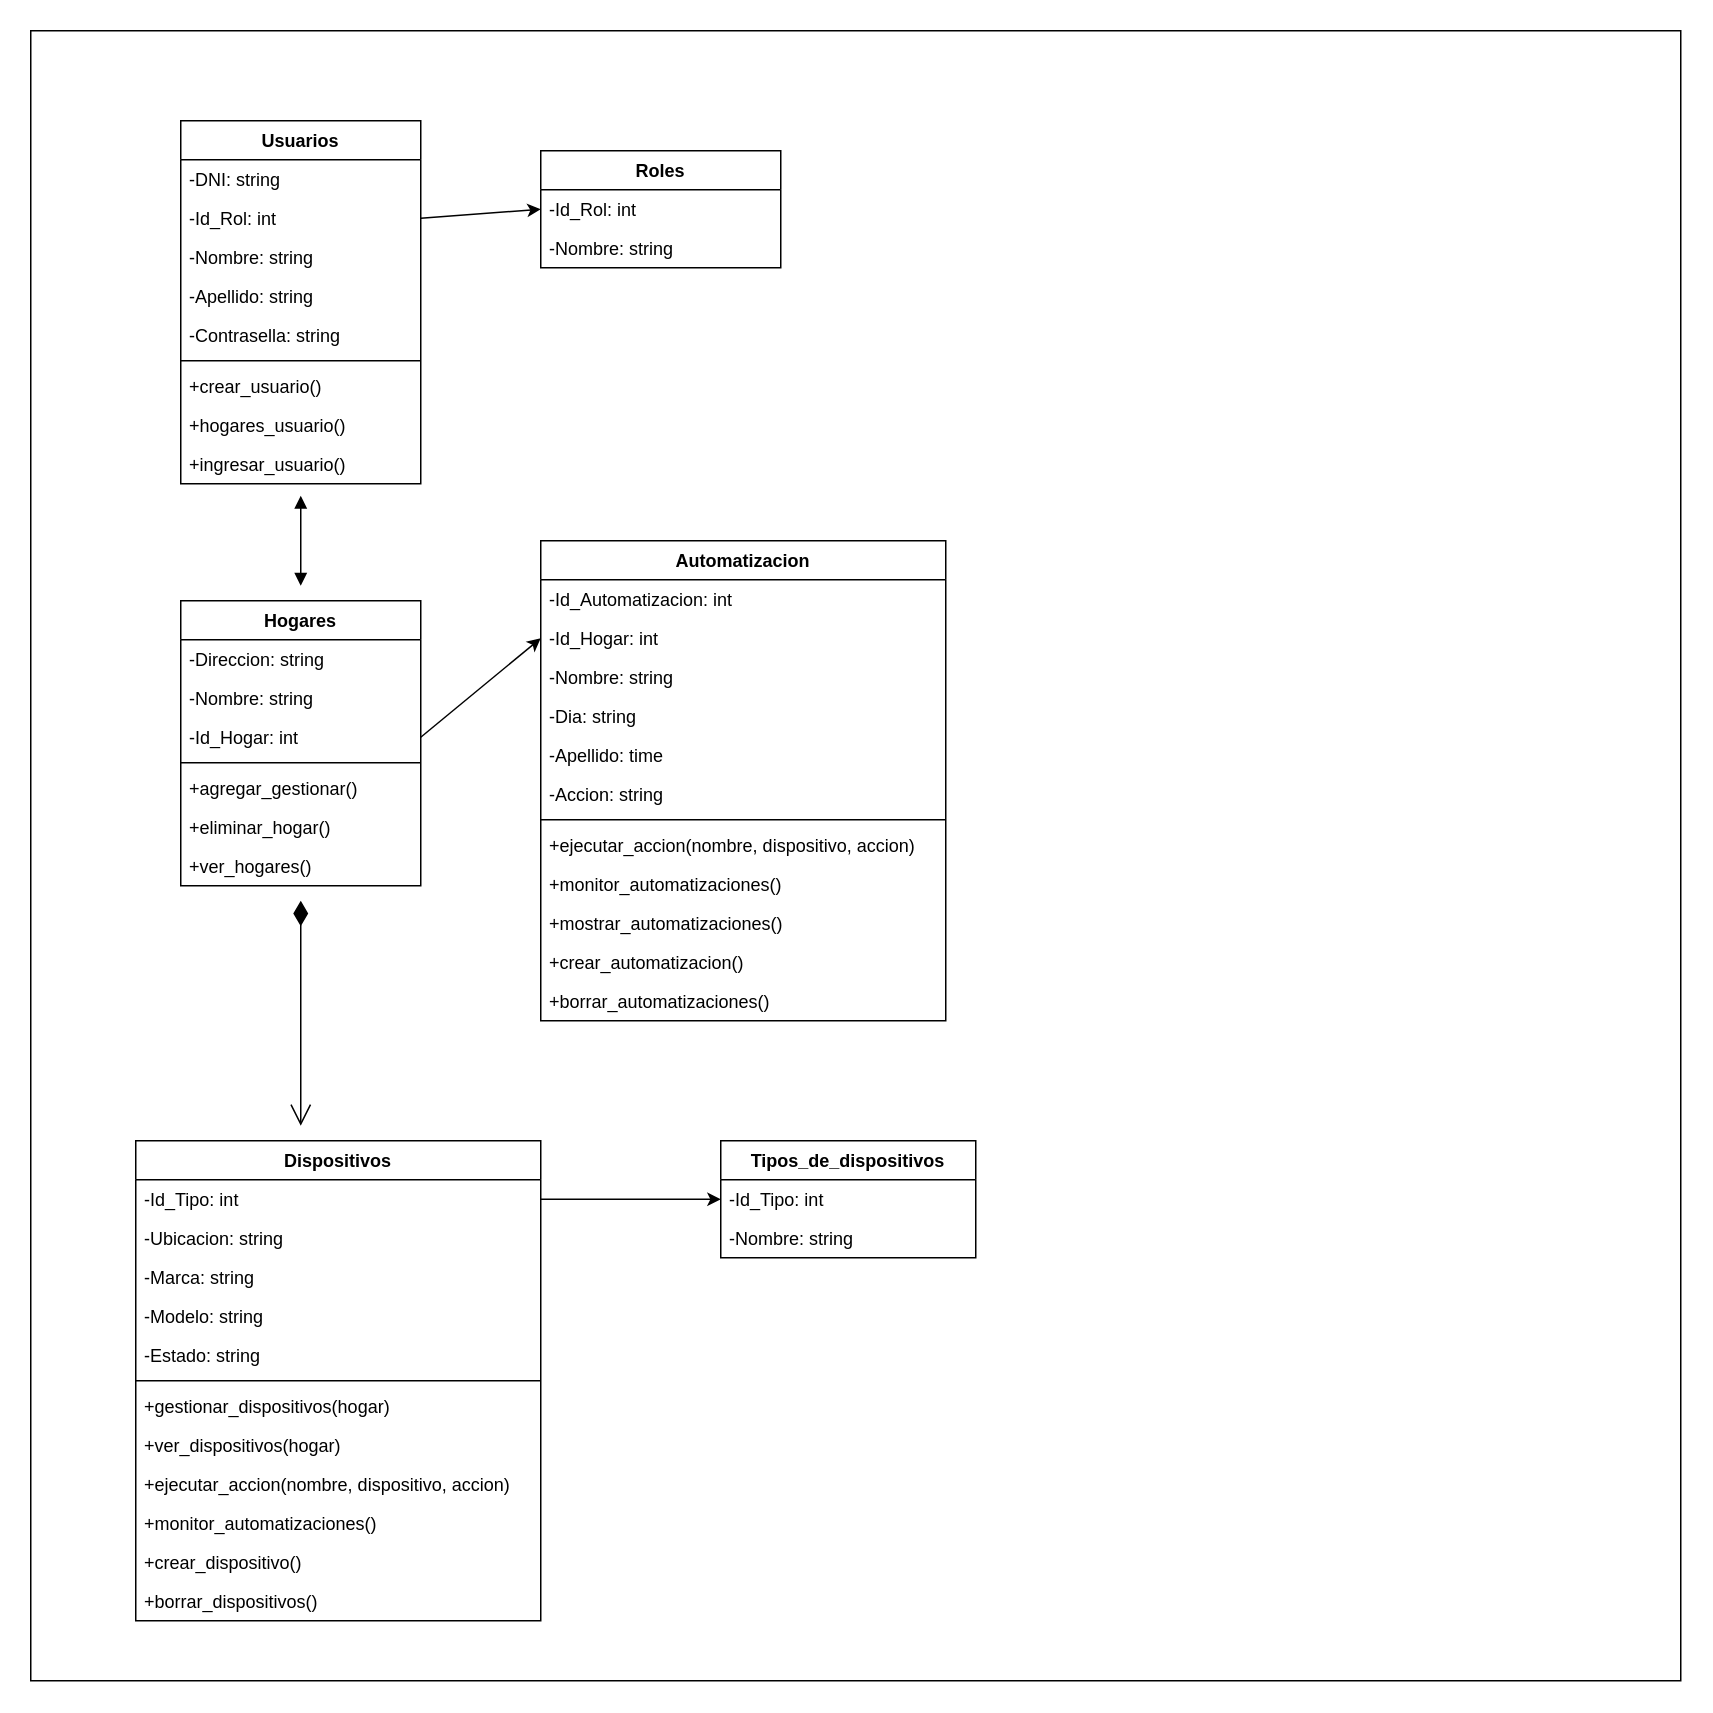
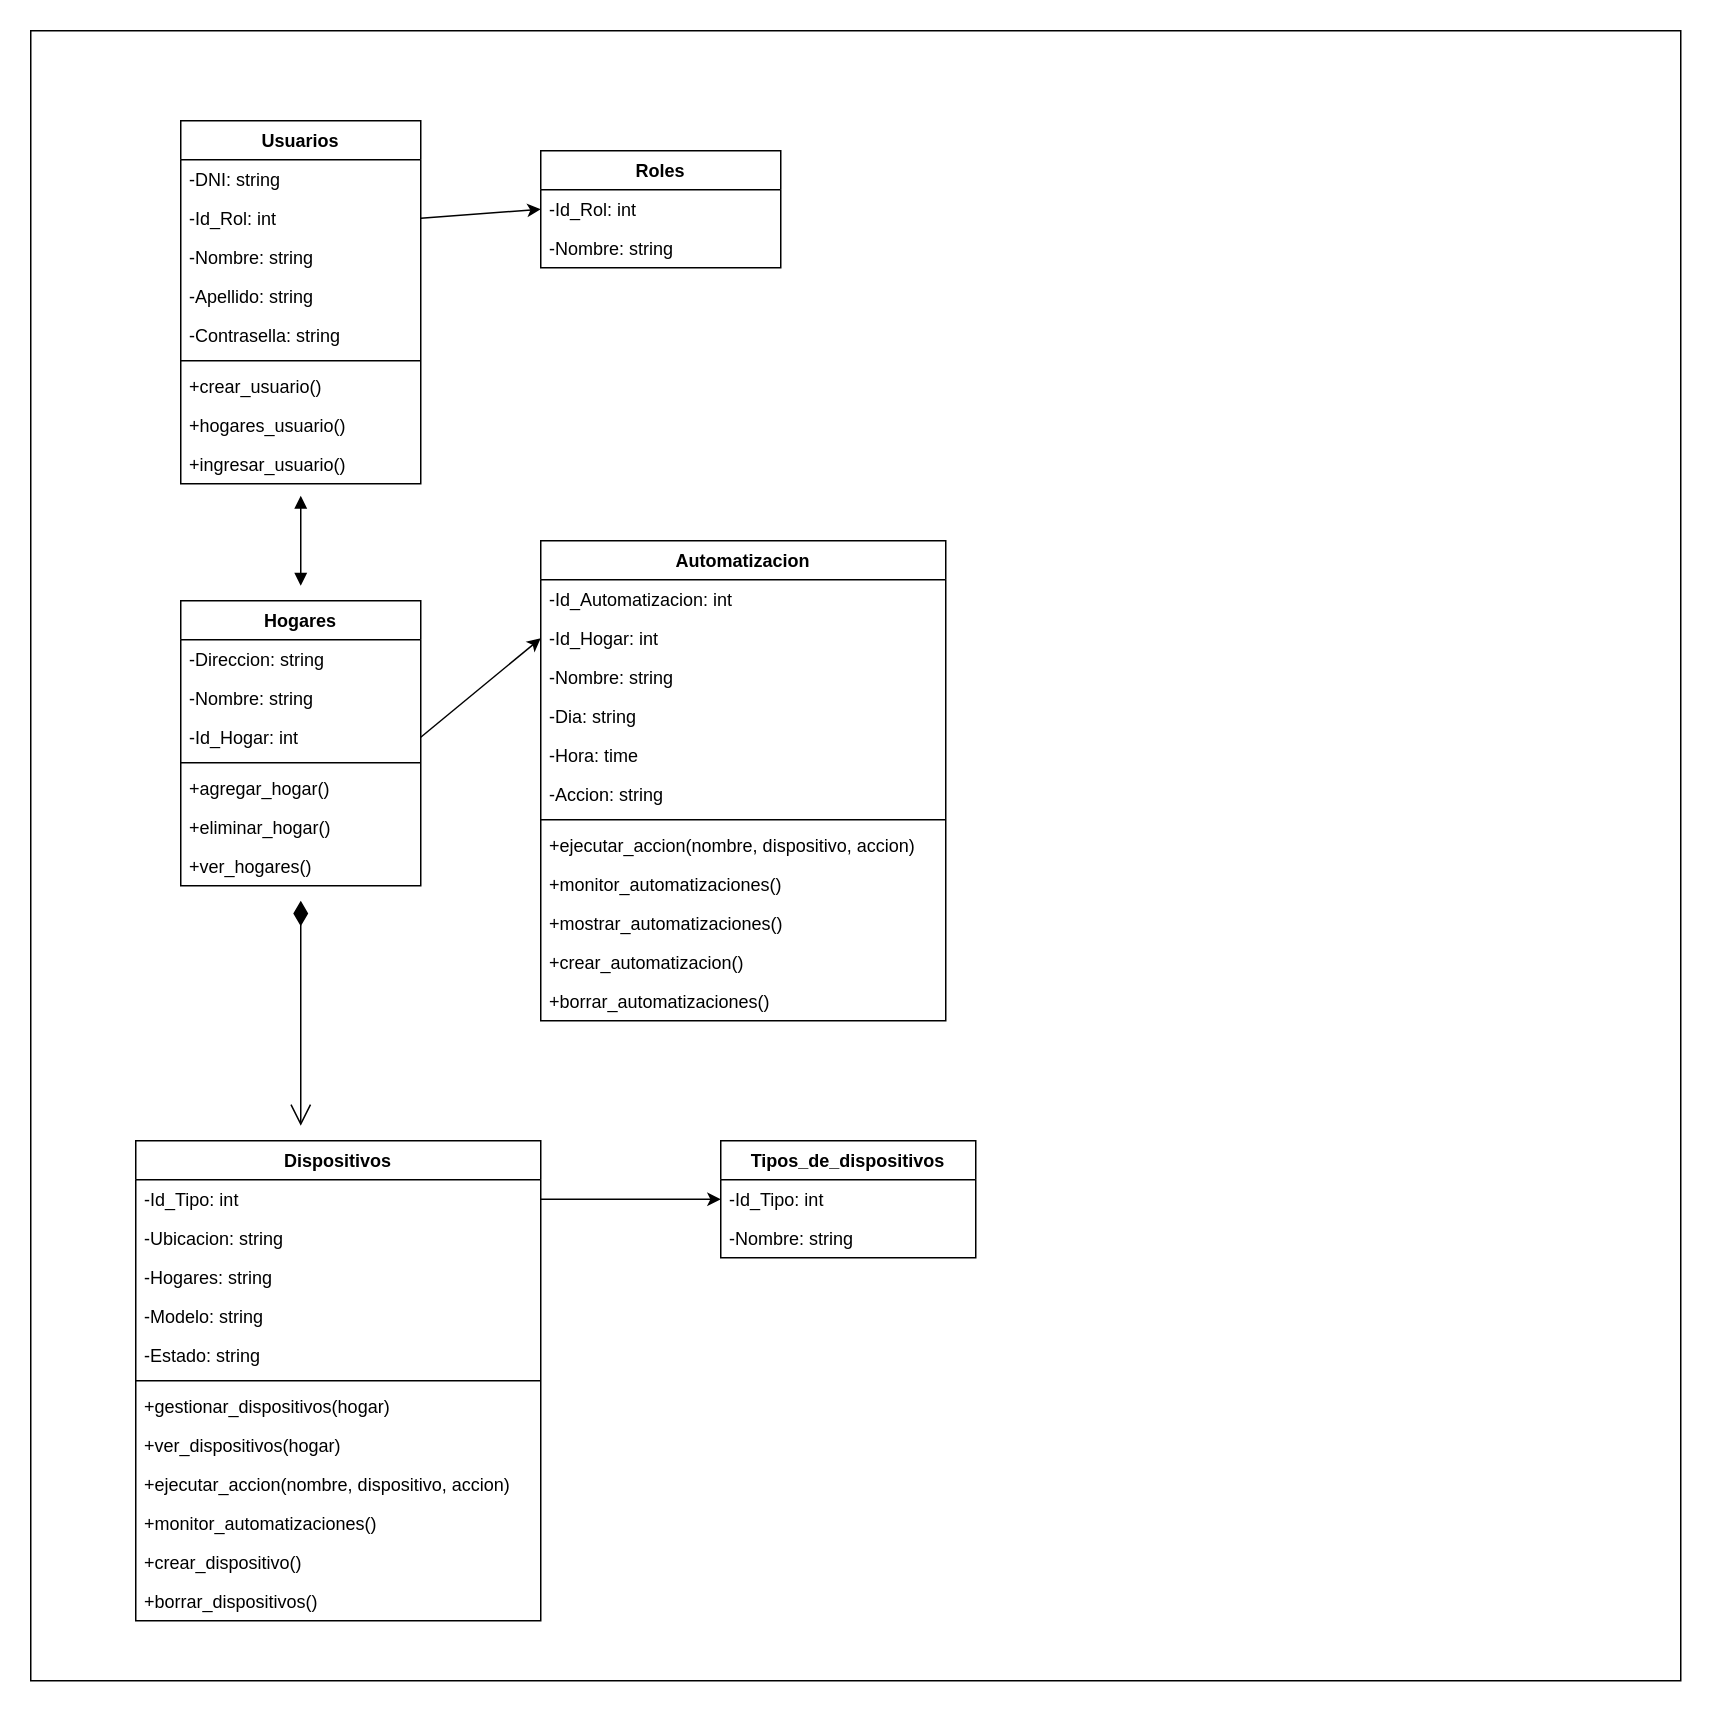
node "-Apellido: time": label "-Apellido: time" -> "-Hora: time"
node "+agregar_gestionar()": label "+agregar_gestionar()" -> "+agregar_hogar()"
node "-Marca: string": label "-Marca: string" -> "-Hogares: string"
